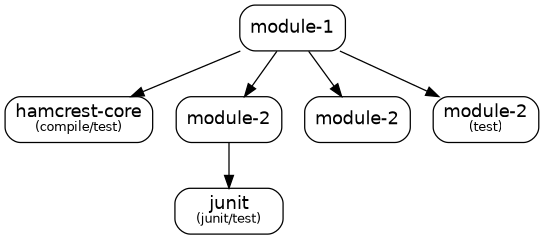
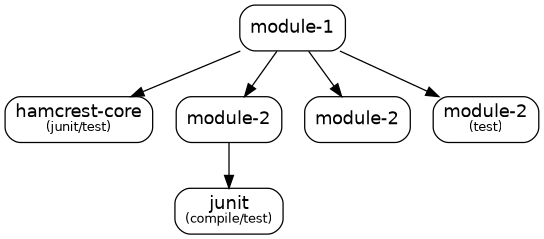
node "hamcrest-core": text "(compile/test)" -> "(junit/test)"
node "junit": text "(junit/test)" -> "(compile/test)"
